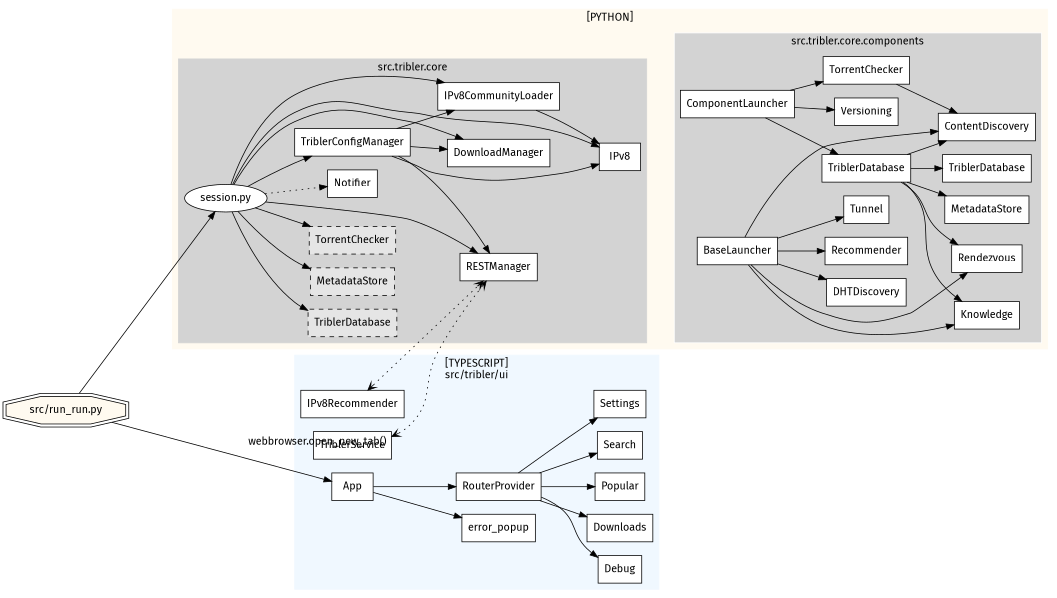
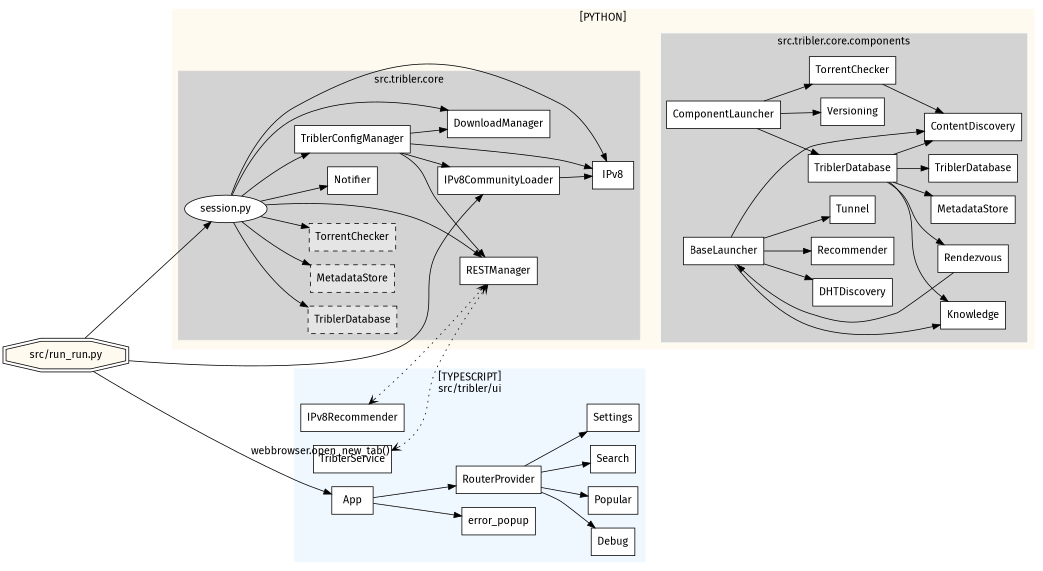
edge "session.py" -> "IPv8CommunityLoader": now "src/run_run.py" -> "IPv8CommunityLoader"
edge "session.py" -> "Notifier": style dotted -> solid
edge "BaseLauncher" -> "Rendezvous": reversed
node "Downloads": removed
